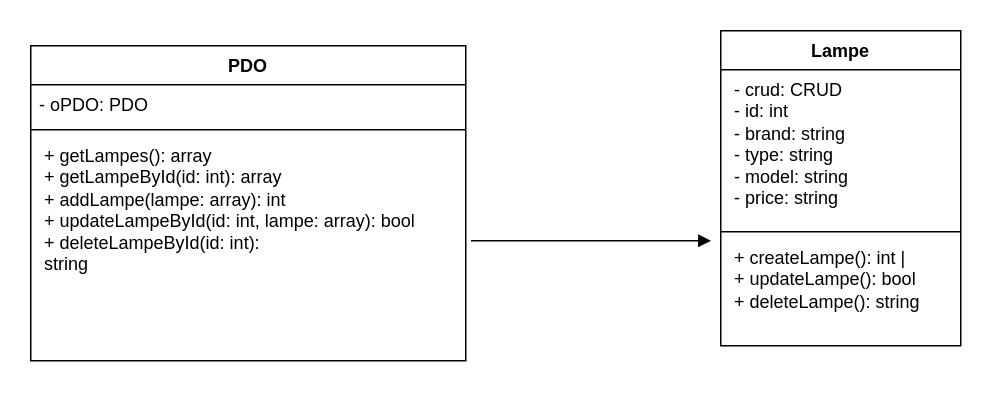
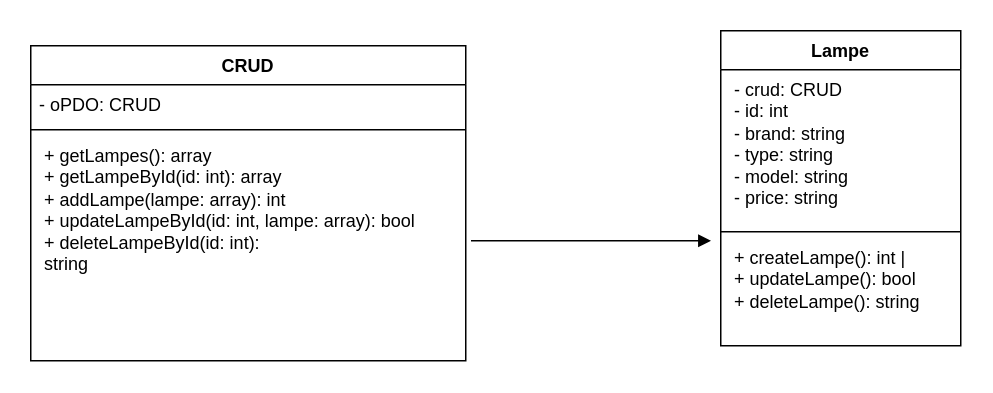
node "PDO": label "PDO" -> "CRUD"
node "- oPDO: PDO": label "- oPDO: PDO" -> "- oPDO: CRUD"
